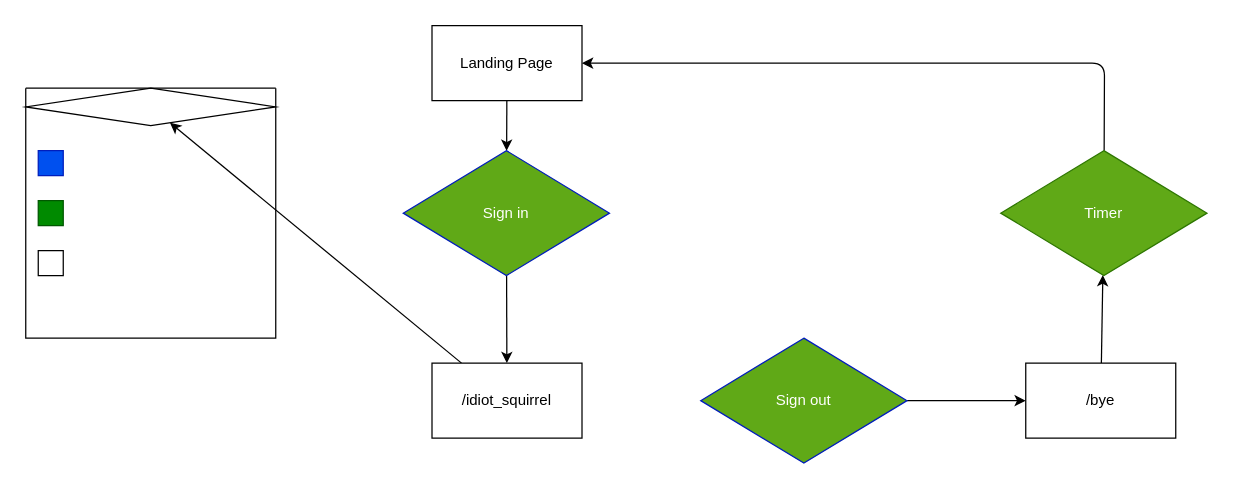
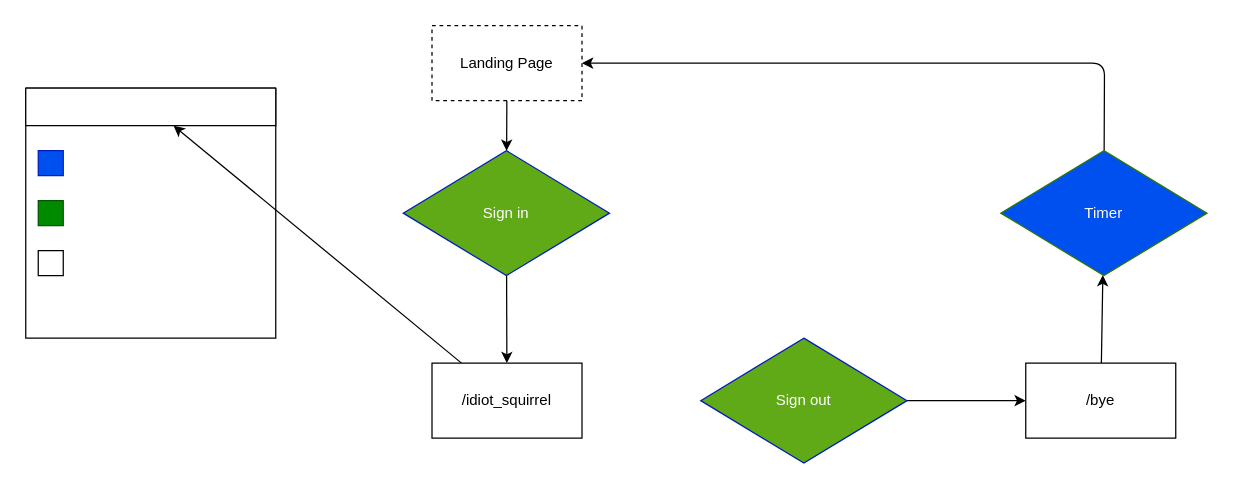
node "Landing Page": style solid -> dashed
node "Legend": shape diamond -> rectangle
node "Microservice": moved (144, 163) -> (126, 163)
node "Timer": fillcolor #60a917 -> #0050ef
